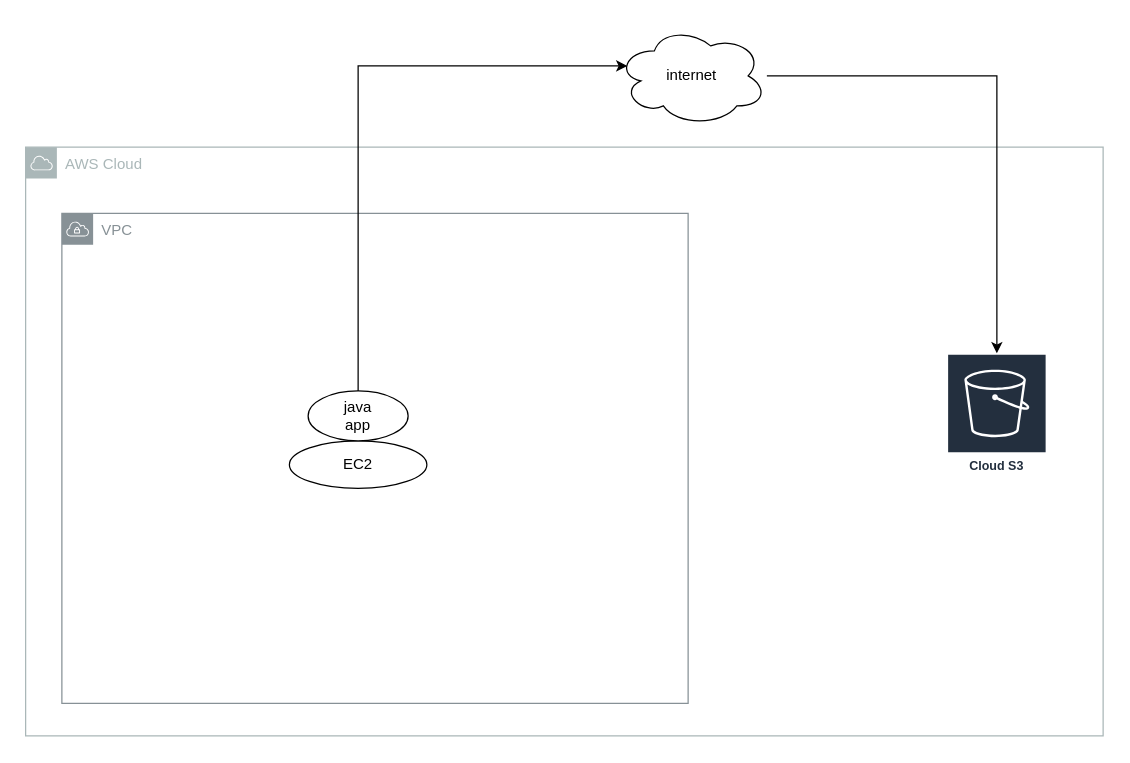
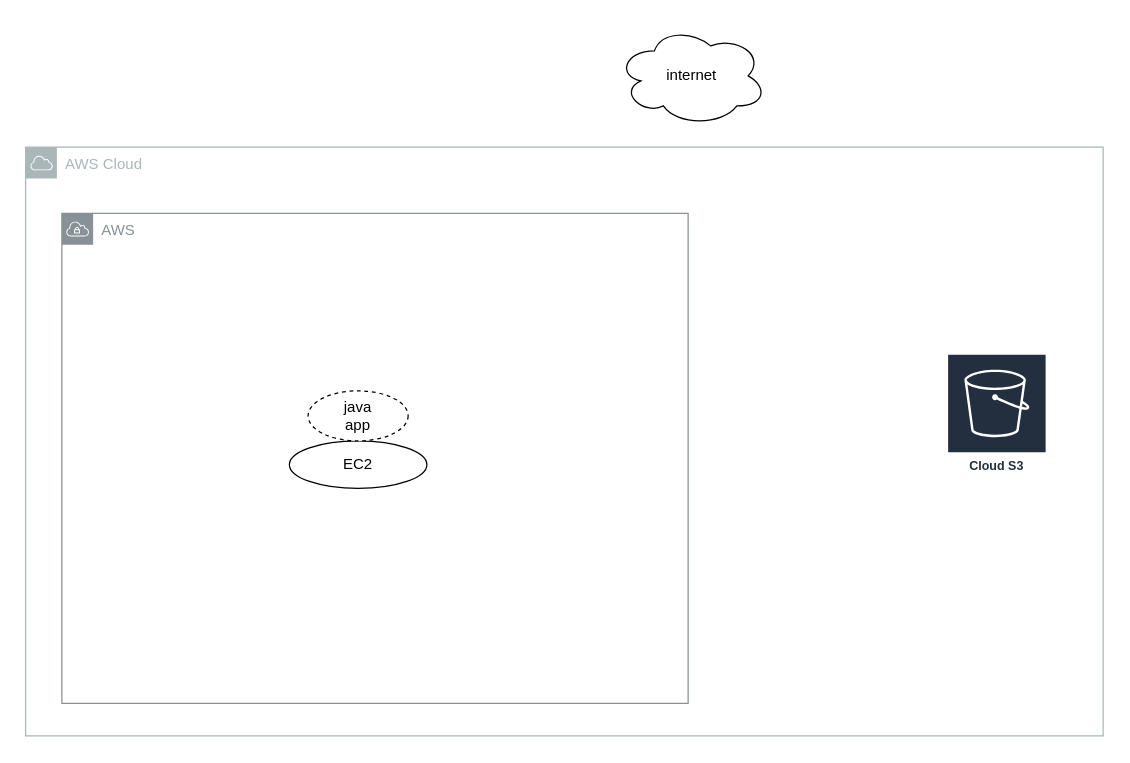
edge "internet" -> "Cloud S3": removed
edge "java app" -> "internet": removed
node "VPC": label "VPC" -> "AWS"
node "java app": style solid -> dashed
